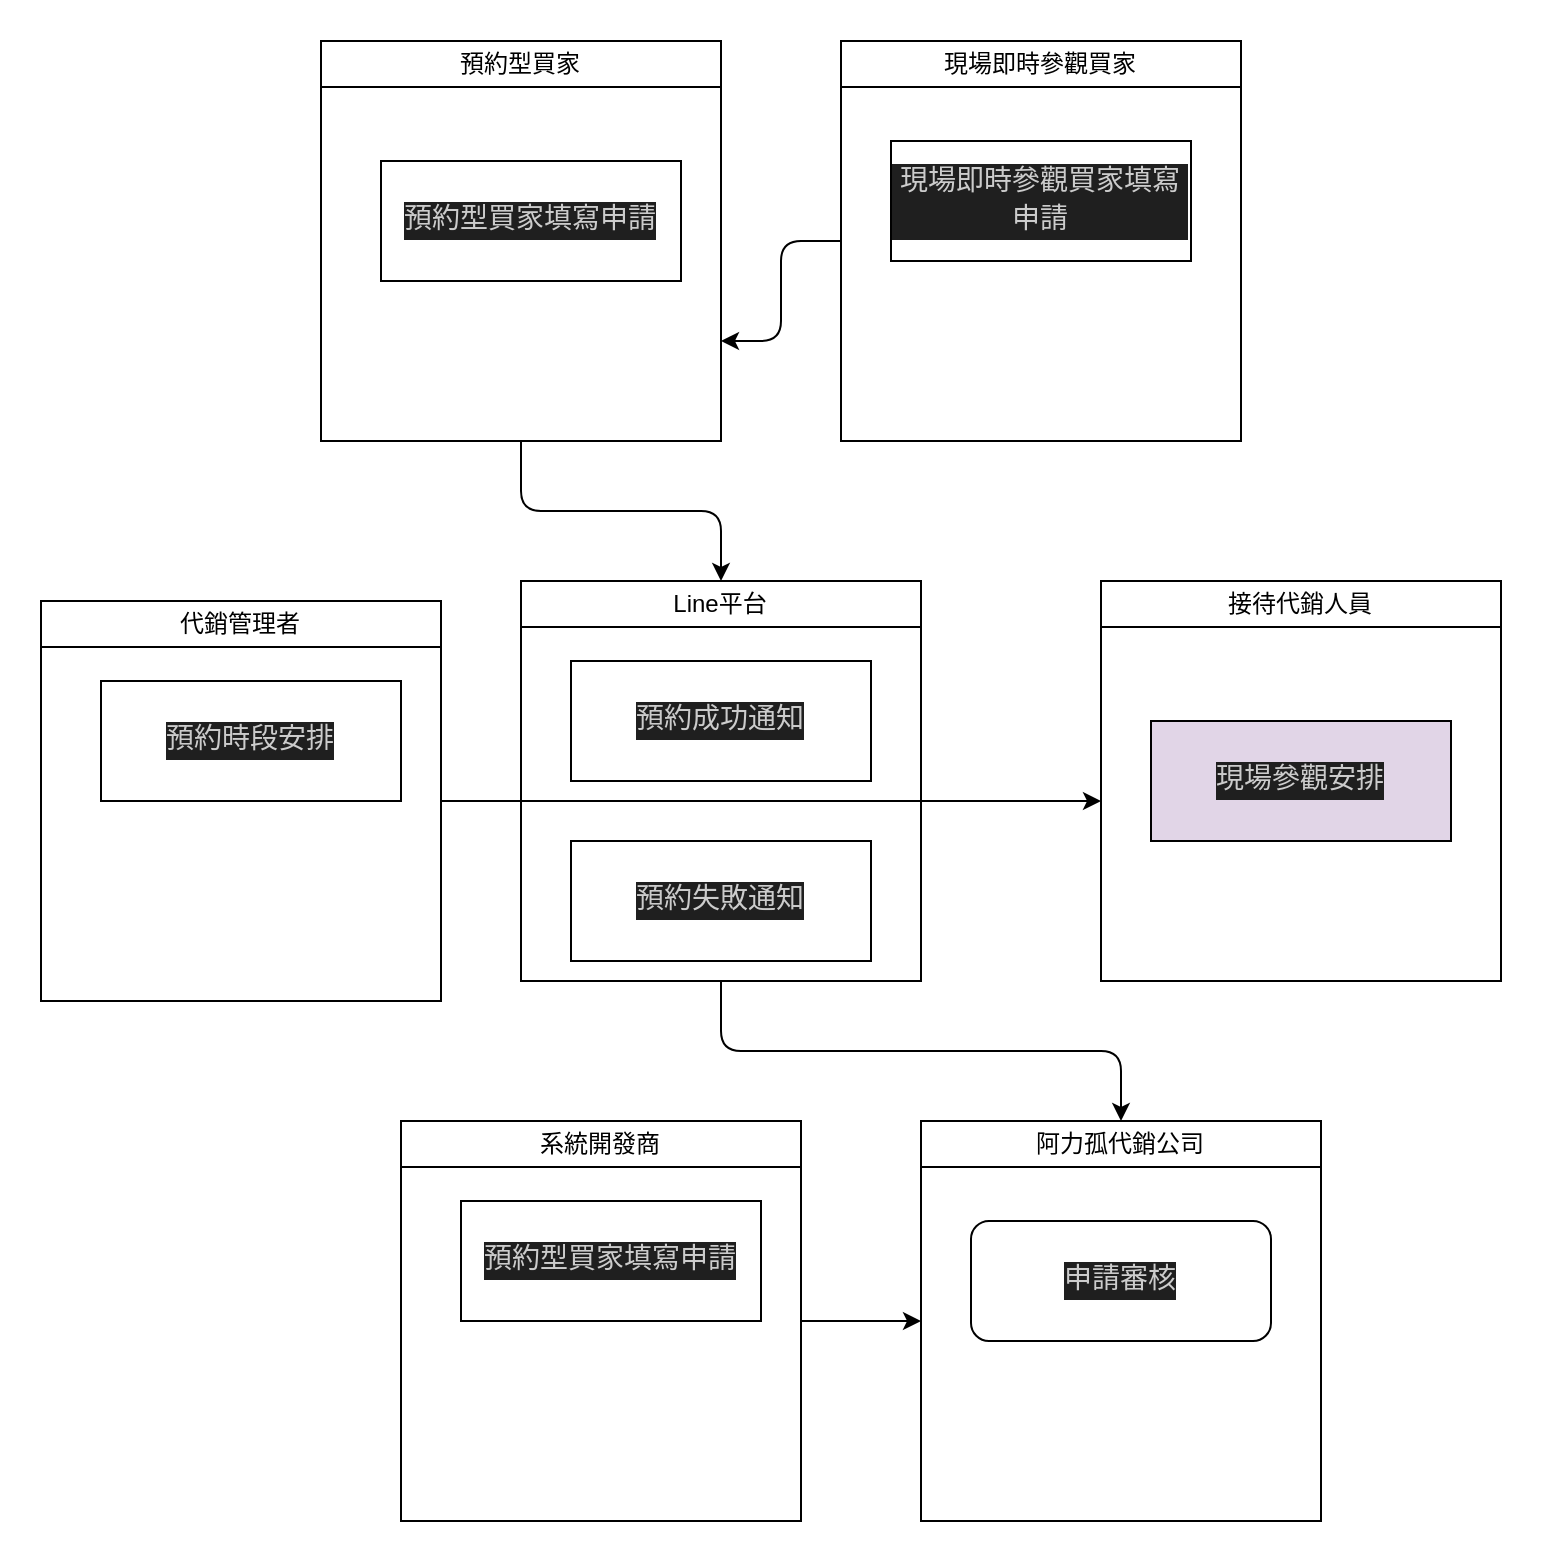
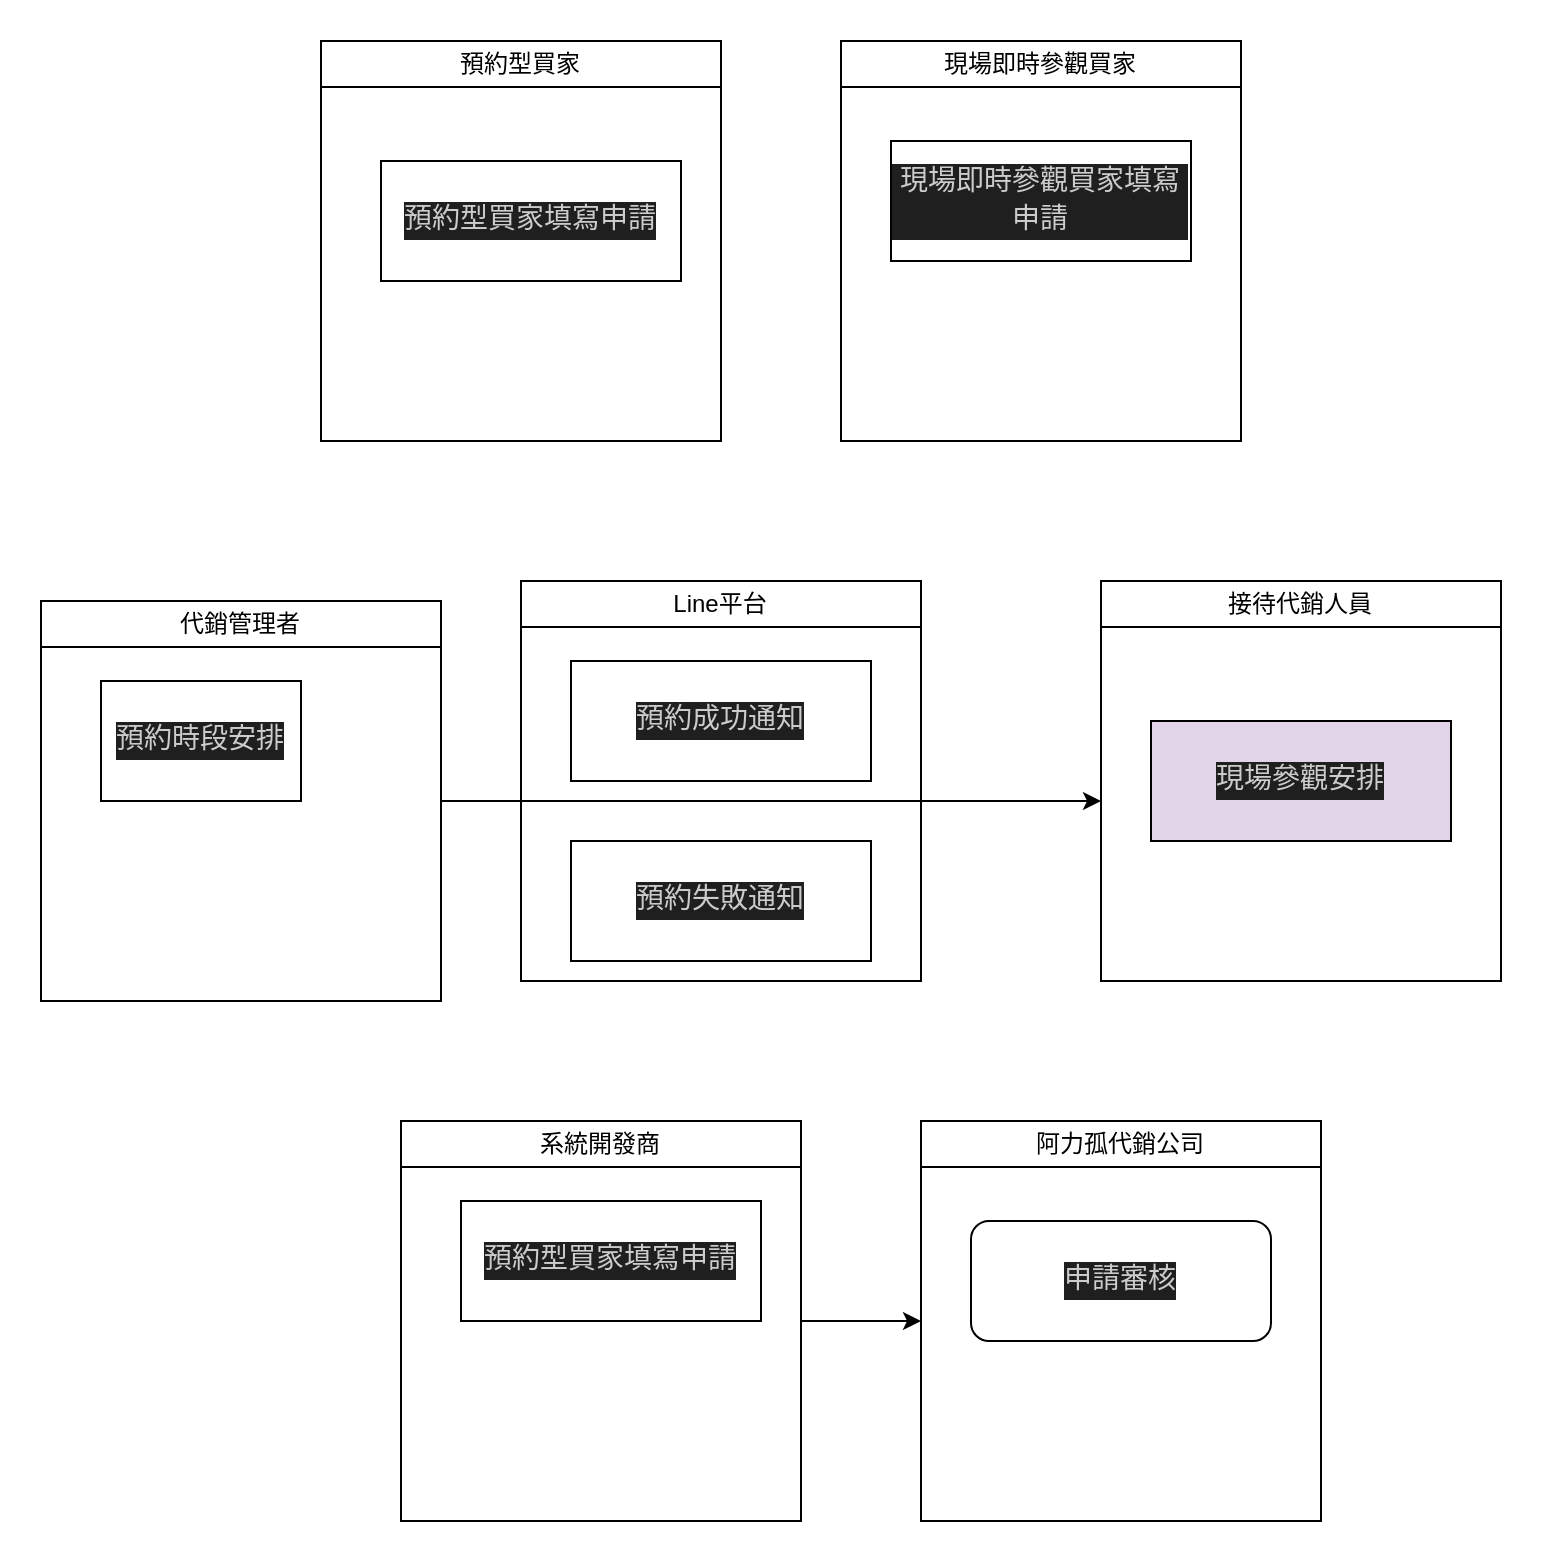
edge "現場即時參觀買家" -> "預約型買家": removed
edge "預約型買家" -> "Line平台": removed
node "預約時段安排": size 300x120 -> 200x120
edge "Line平台" -> "阿力孤代銷公司": removed
